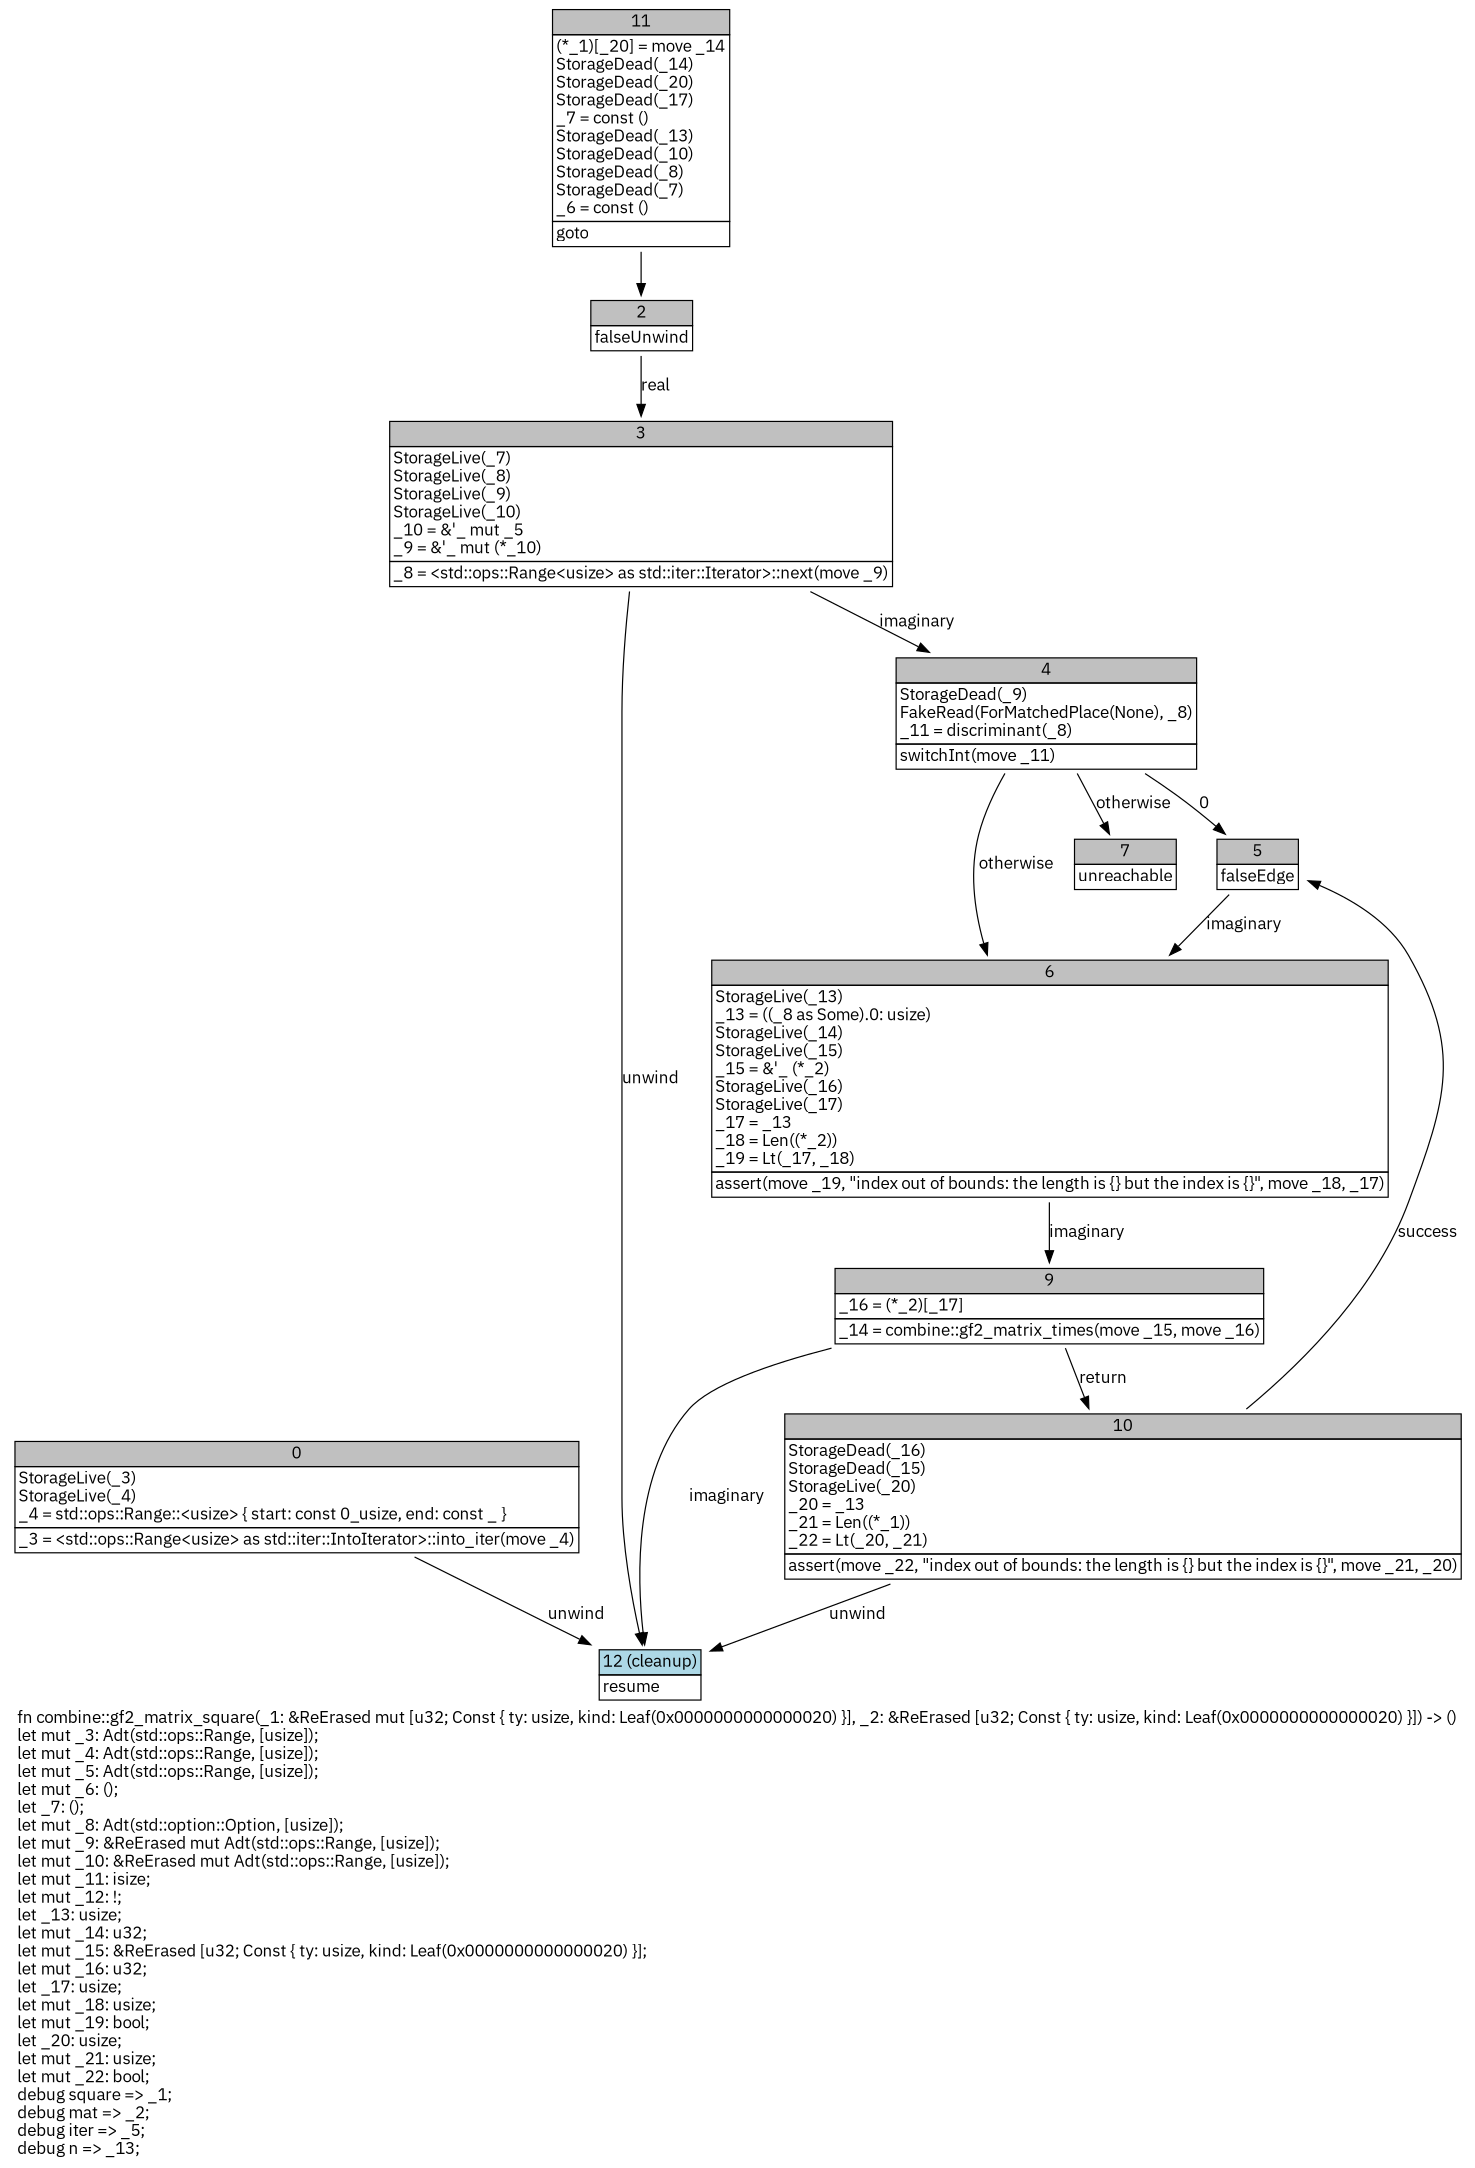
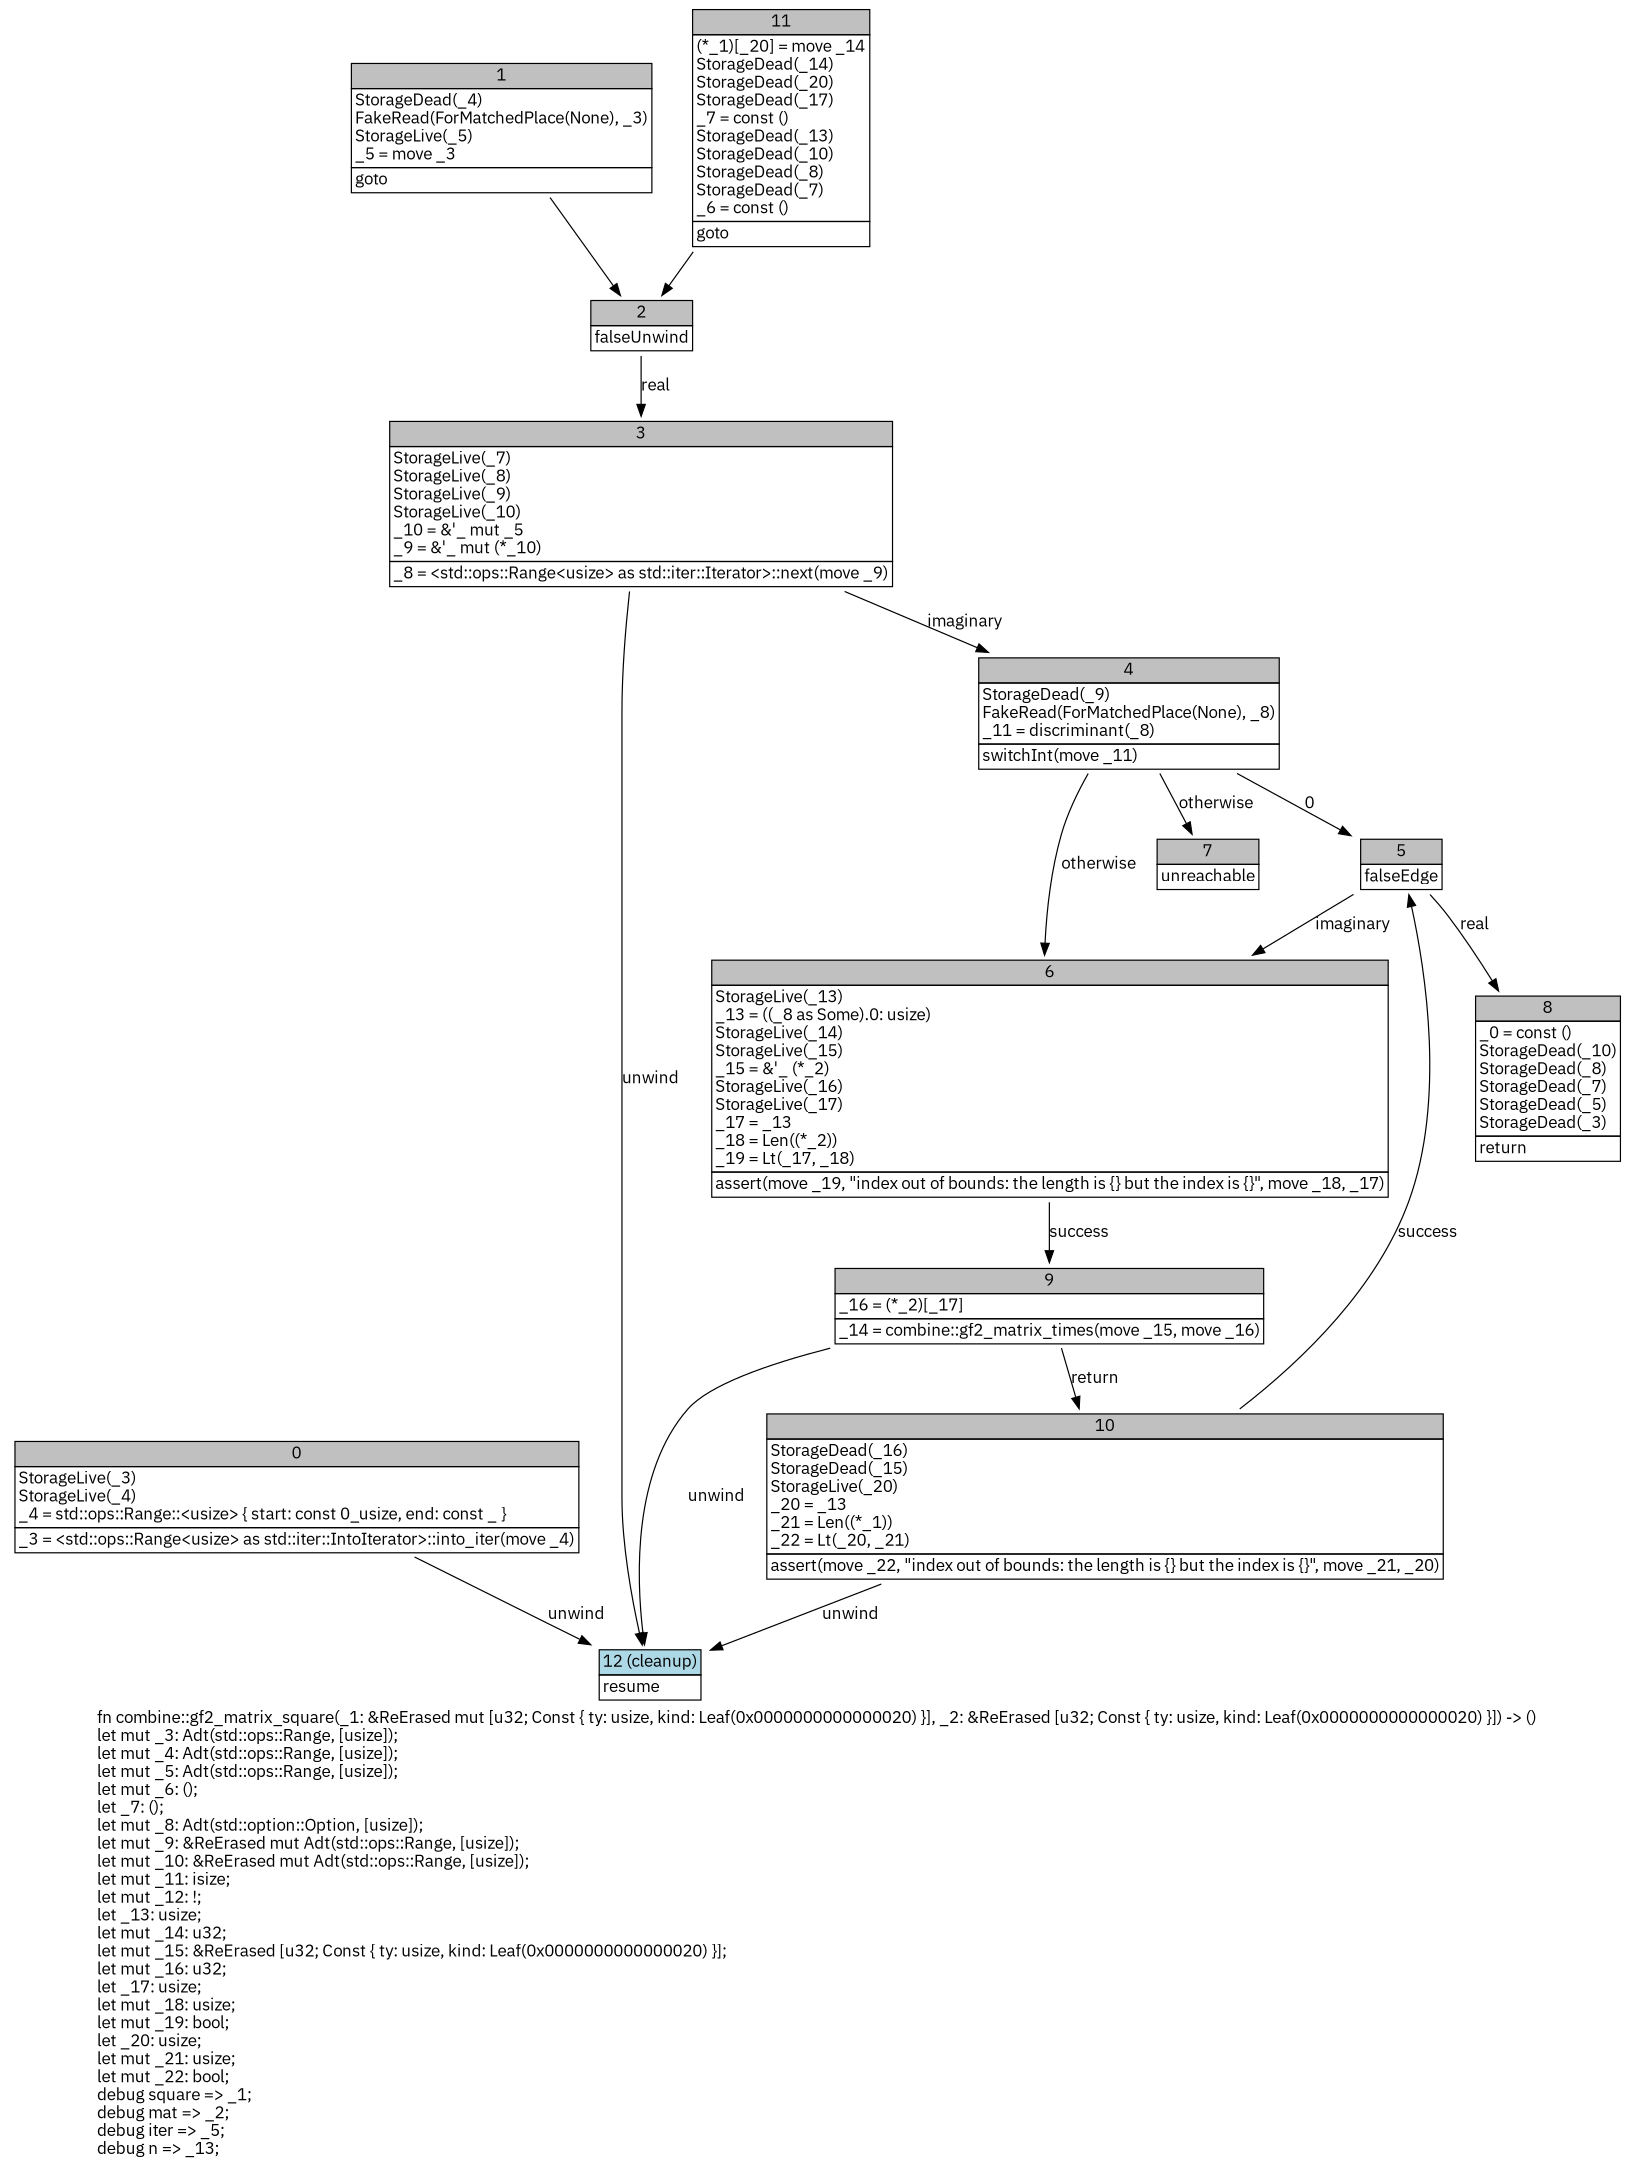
node "1": added
node "8": added
edge "6" -> "9": label "imaginary" -> "success"
edge "9" -> "12 (cleanup)": label "imaginary" -> "unwind"
